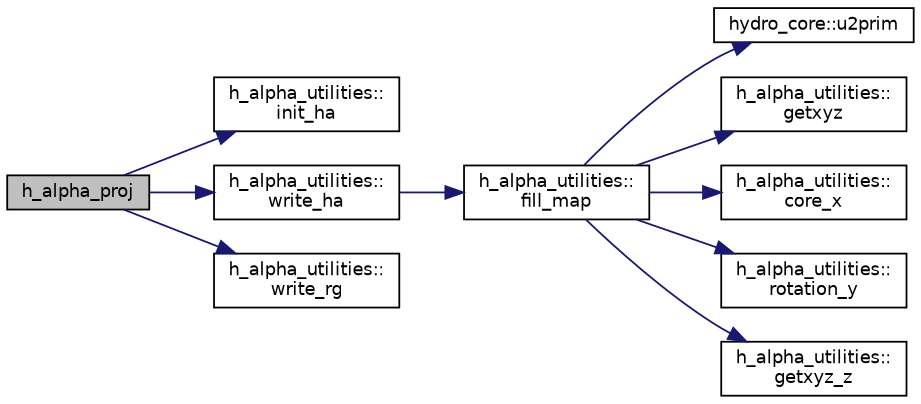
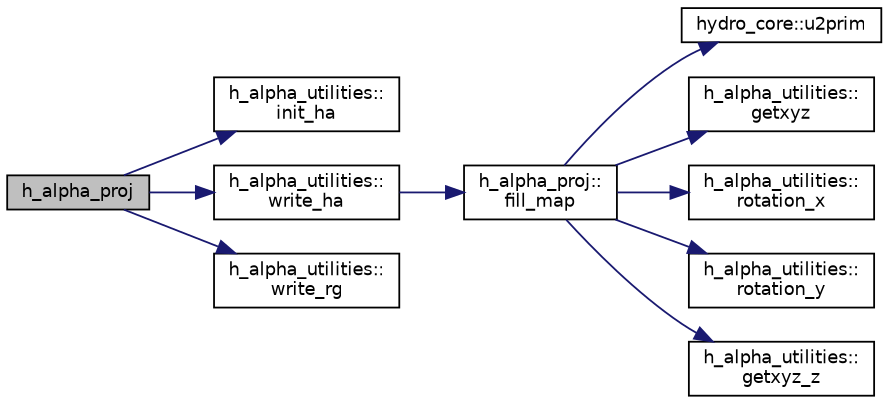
node "h_alpha_utilities:: fill_map": label "h_alpha_utilities:: fill_map" -> "h_alpha_proj:: fill_map"
node "h_alpha_utilities:: core_x": label "h_alpha_utilities:: core_x" -> "h_alpha_utilities:: rotation_x"
